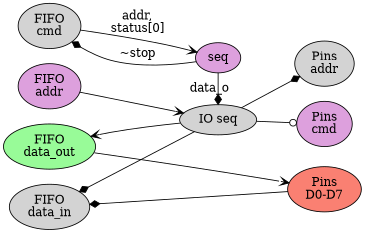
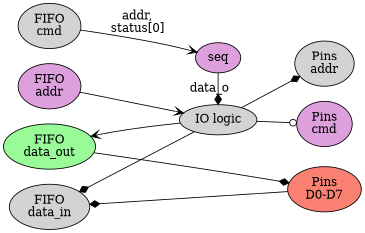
edge "seq" -> "FIFO cmd": removed, label "~stop"
node "IO seq": label "IO seq" -> "IO logic"
edge "FIFO data_out" -> "Pins D0-D7": arrowhead vee -> diamond
